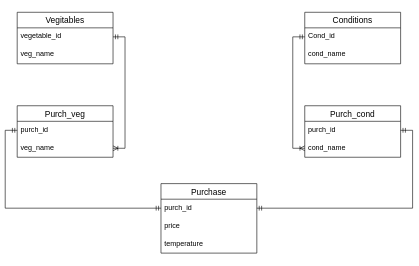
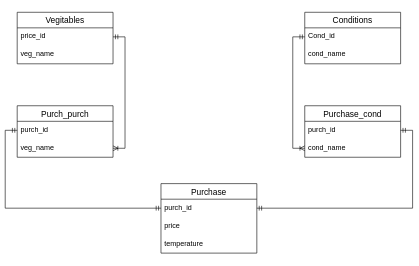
node "vegetable_id": label "vegetable_id" -> "price_id"
node "Purch_veg": label "Purch_veg" -> "Purch_purch"
node "Purch_cond": label "Purch_cond" -> "Purchase_cond"
